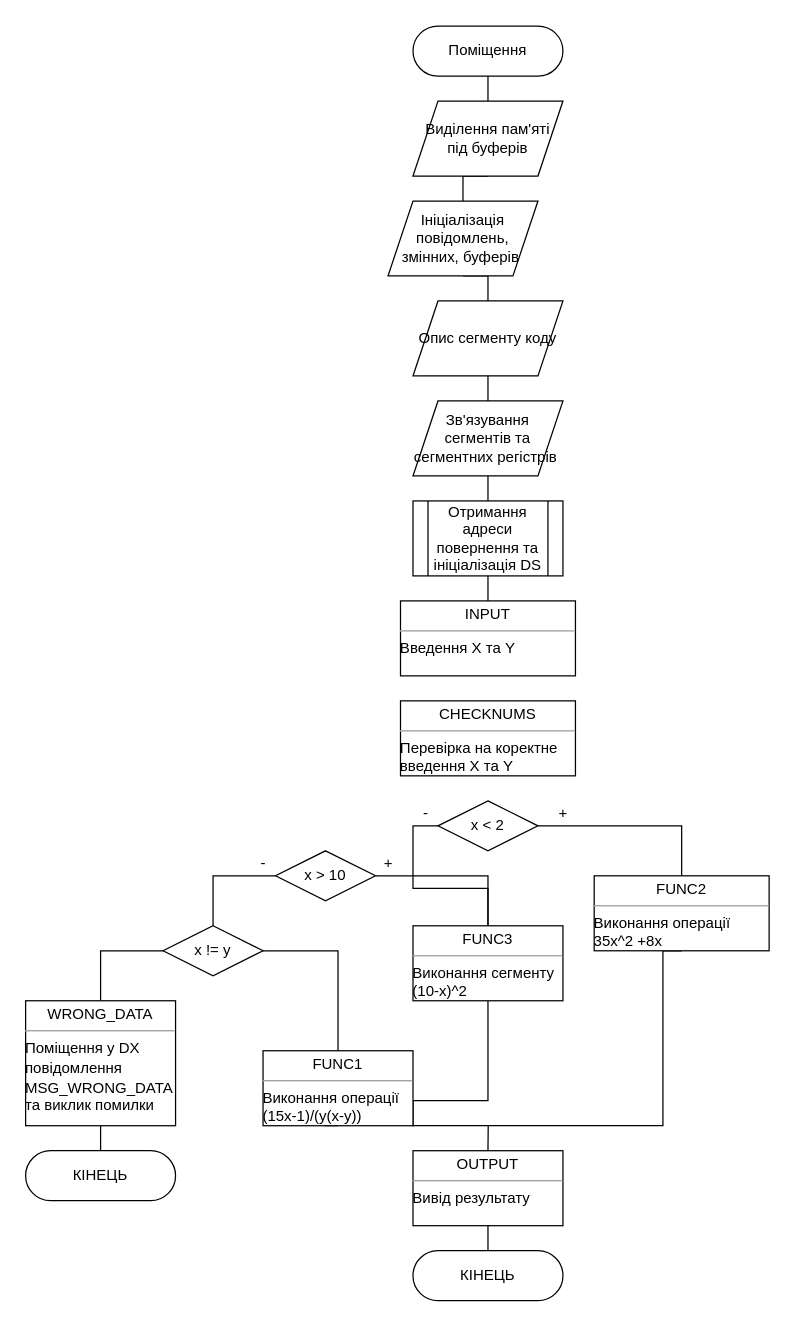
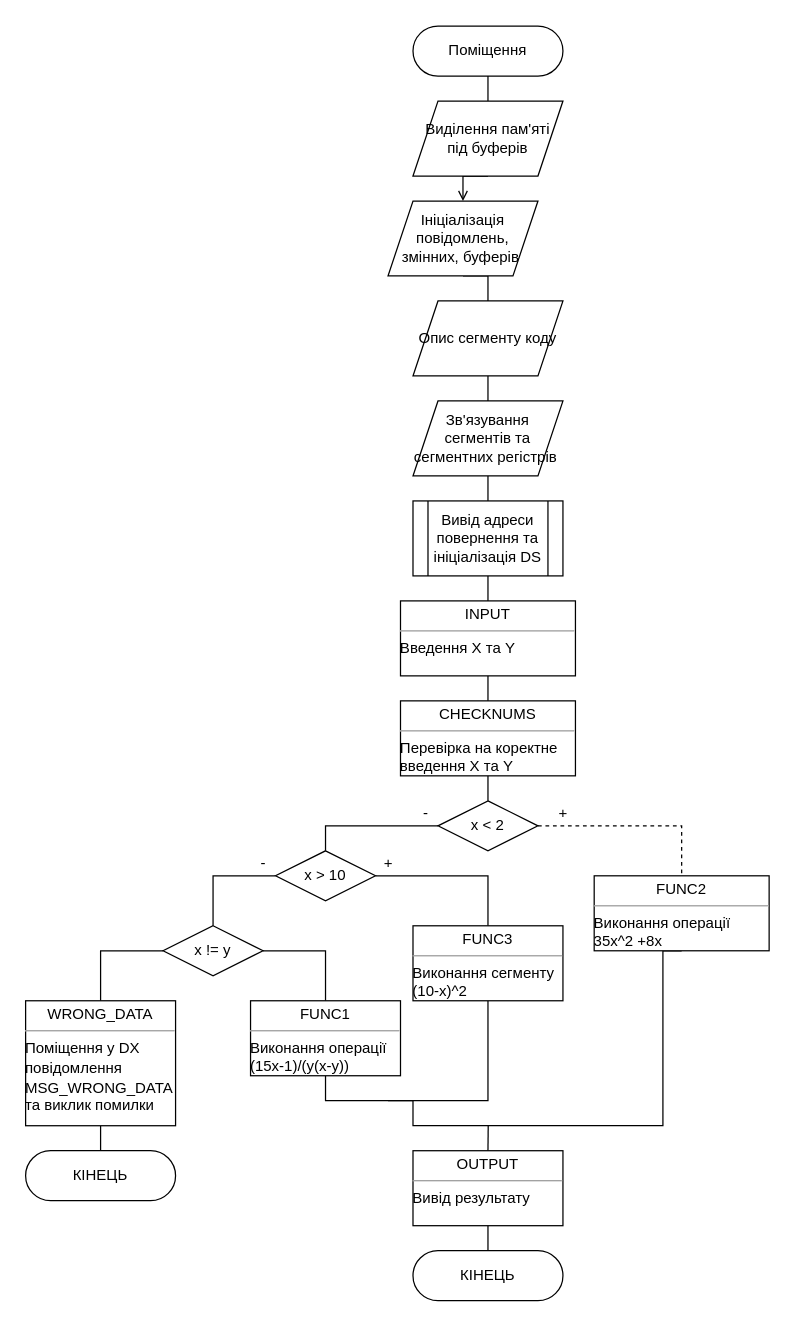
edge "Виділення пам'яті під буферів" -- "Ініціалізація повідомлень, змінних, буферів": arrowhead none -> open
node "Отримання адреси повернення та ініціалізація DS": label "Отримання адреси повернення та ініціалізація DS" -> "Вивід адреси повернення та ініціалізація DS"
edge "INPUT Введення Х та Y" -- "CHECKNUMS Перевірка на коректневведення X та Y": added
edge "CHECKNUMS Перевірка на коректневведення X та Y" -- "x < 2": added
edge "x < 2" -- "FUNC2 Виконання операції35x^2 +8x": style solid -> dashed
edge "x < 2" -- "FUNC3 Виконання сегменту(10-x)^2": now "x < 2" -- "x > 10"
node "FUNC1 Виконання операції(15x-1)/(y(x-y))": moved (338, 1088) -> (326, 1038)
